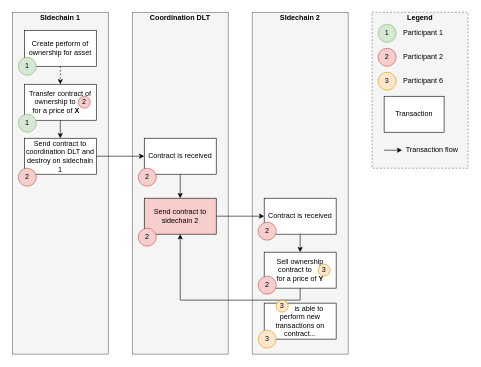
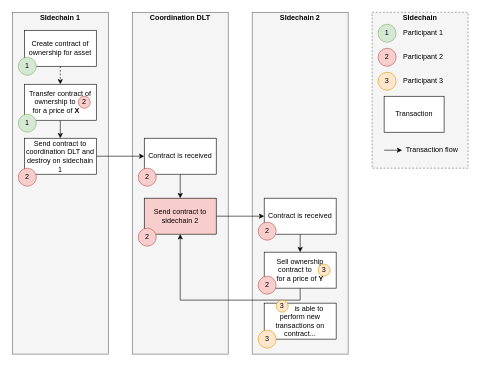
node "Legend": label "Legend" -> "SIdechain"
node "Create perform of ownership for asset": label "Create perform of ownership for asset" -> "Create contract of ownership for asset"
node "Participant 6": label "Participant 6" -> "Participant 3"
